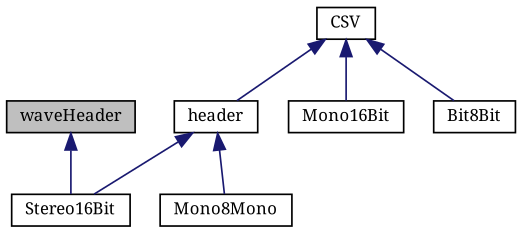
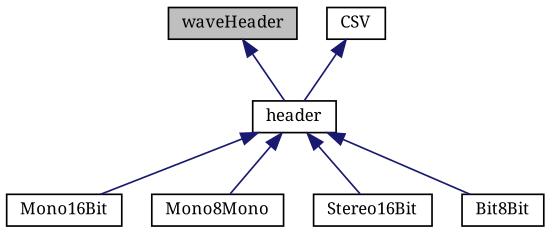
edge "Bit8Bit" -> "CSV": now "Bit8Bit" -> "header"
edge "Mono16Bit" -> "CSV": now "Mono16Bit" -> "header"
edge "Stereo16Bit" -> "waveHeader": now "header" -> "waveHeader"
